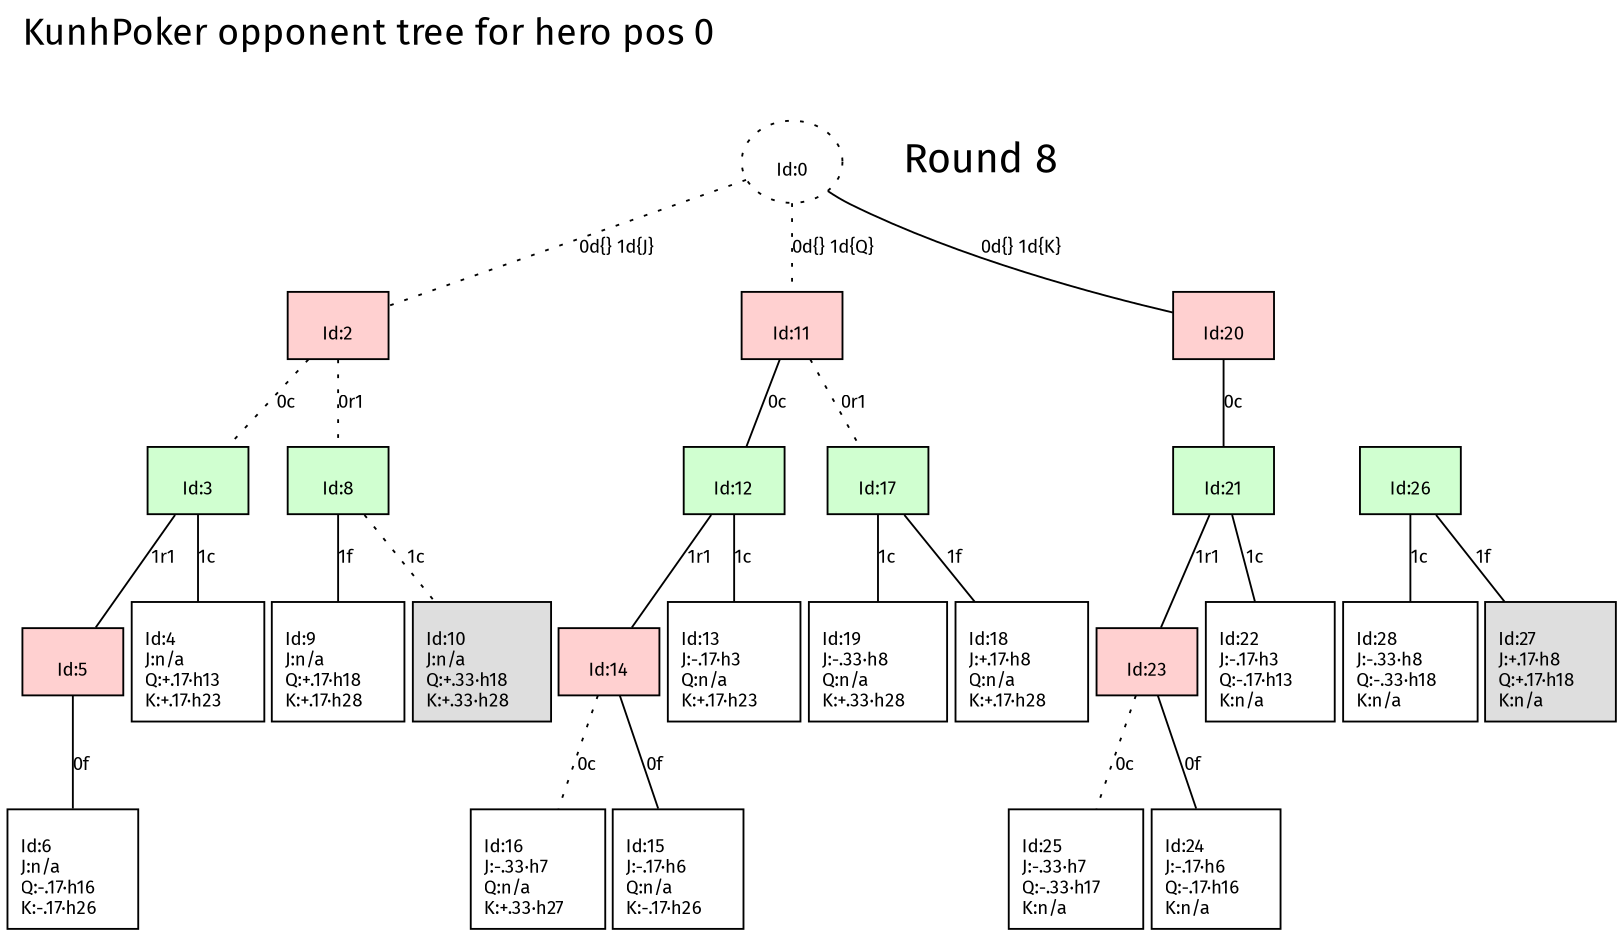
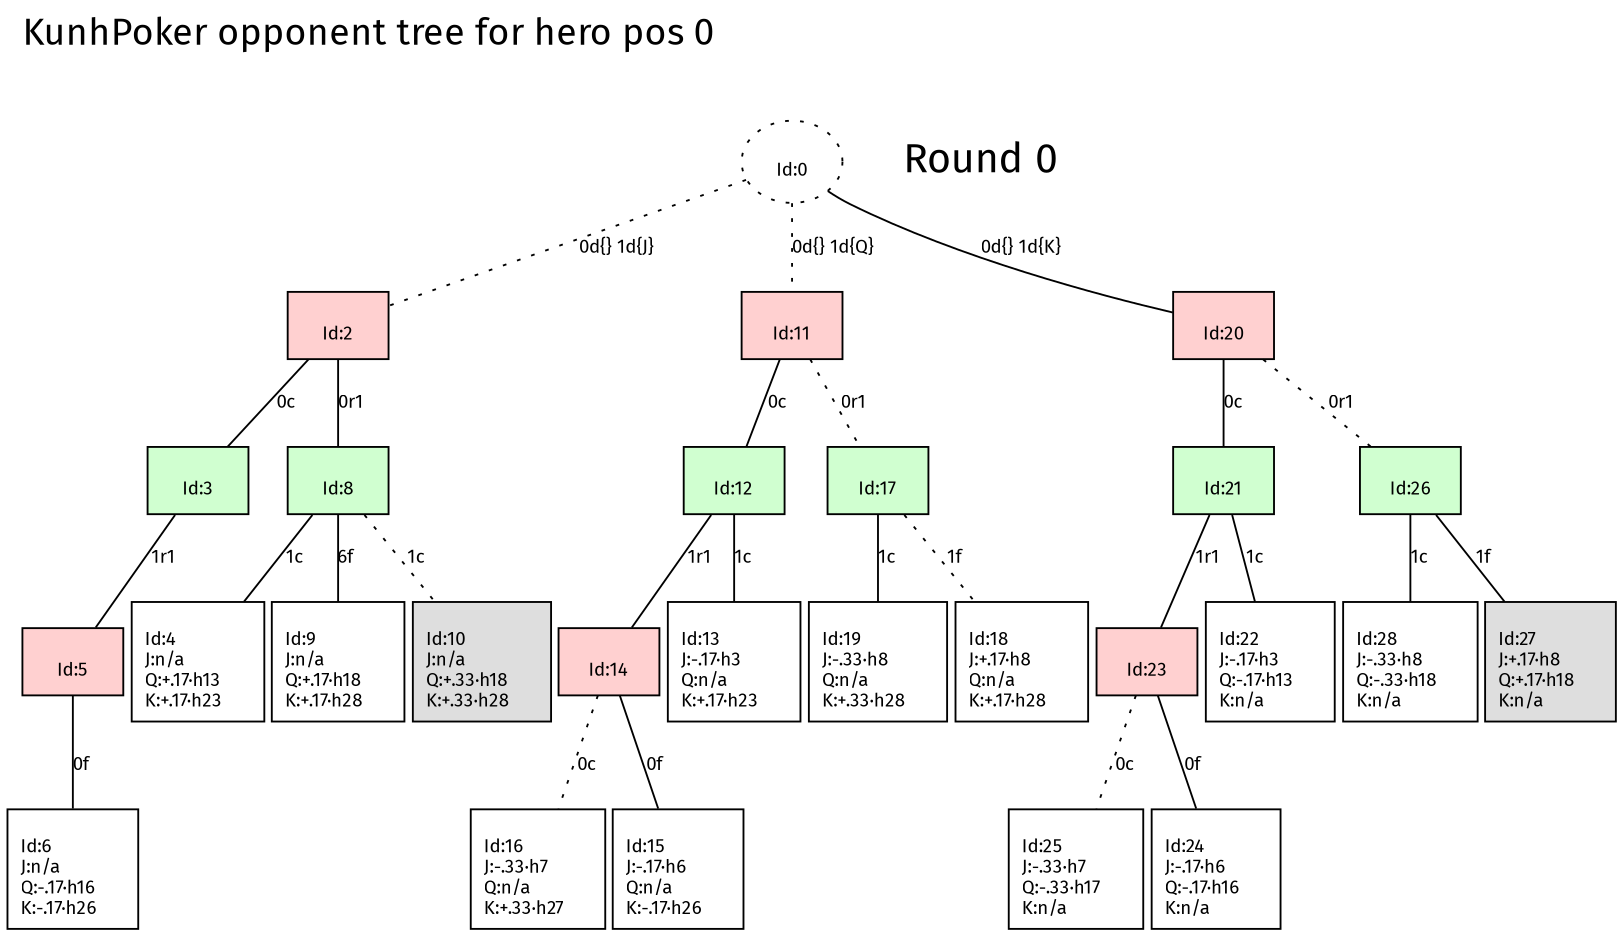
node "Round 8": label "Round 8" -> "Round 0"
edge "Id:2" -- "Id:3": style dotted -> solid
edge "Id:2" -- "Id:8": style dotted -> solid
edge "Id:20" -- "Id:26": added, label "0r1"
edge "Id:3" -- "Id:4": now "Id:8" -- "Id:4"
edge "Id:8" -- "Id:9": label "1f" -> "6f"
edge "Id:17" -- "Id:18": style solid -> dotted
